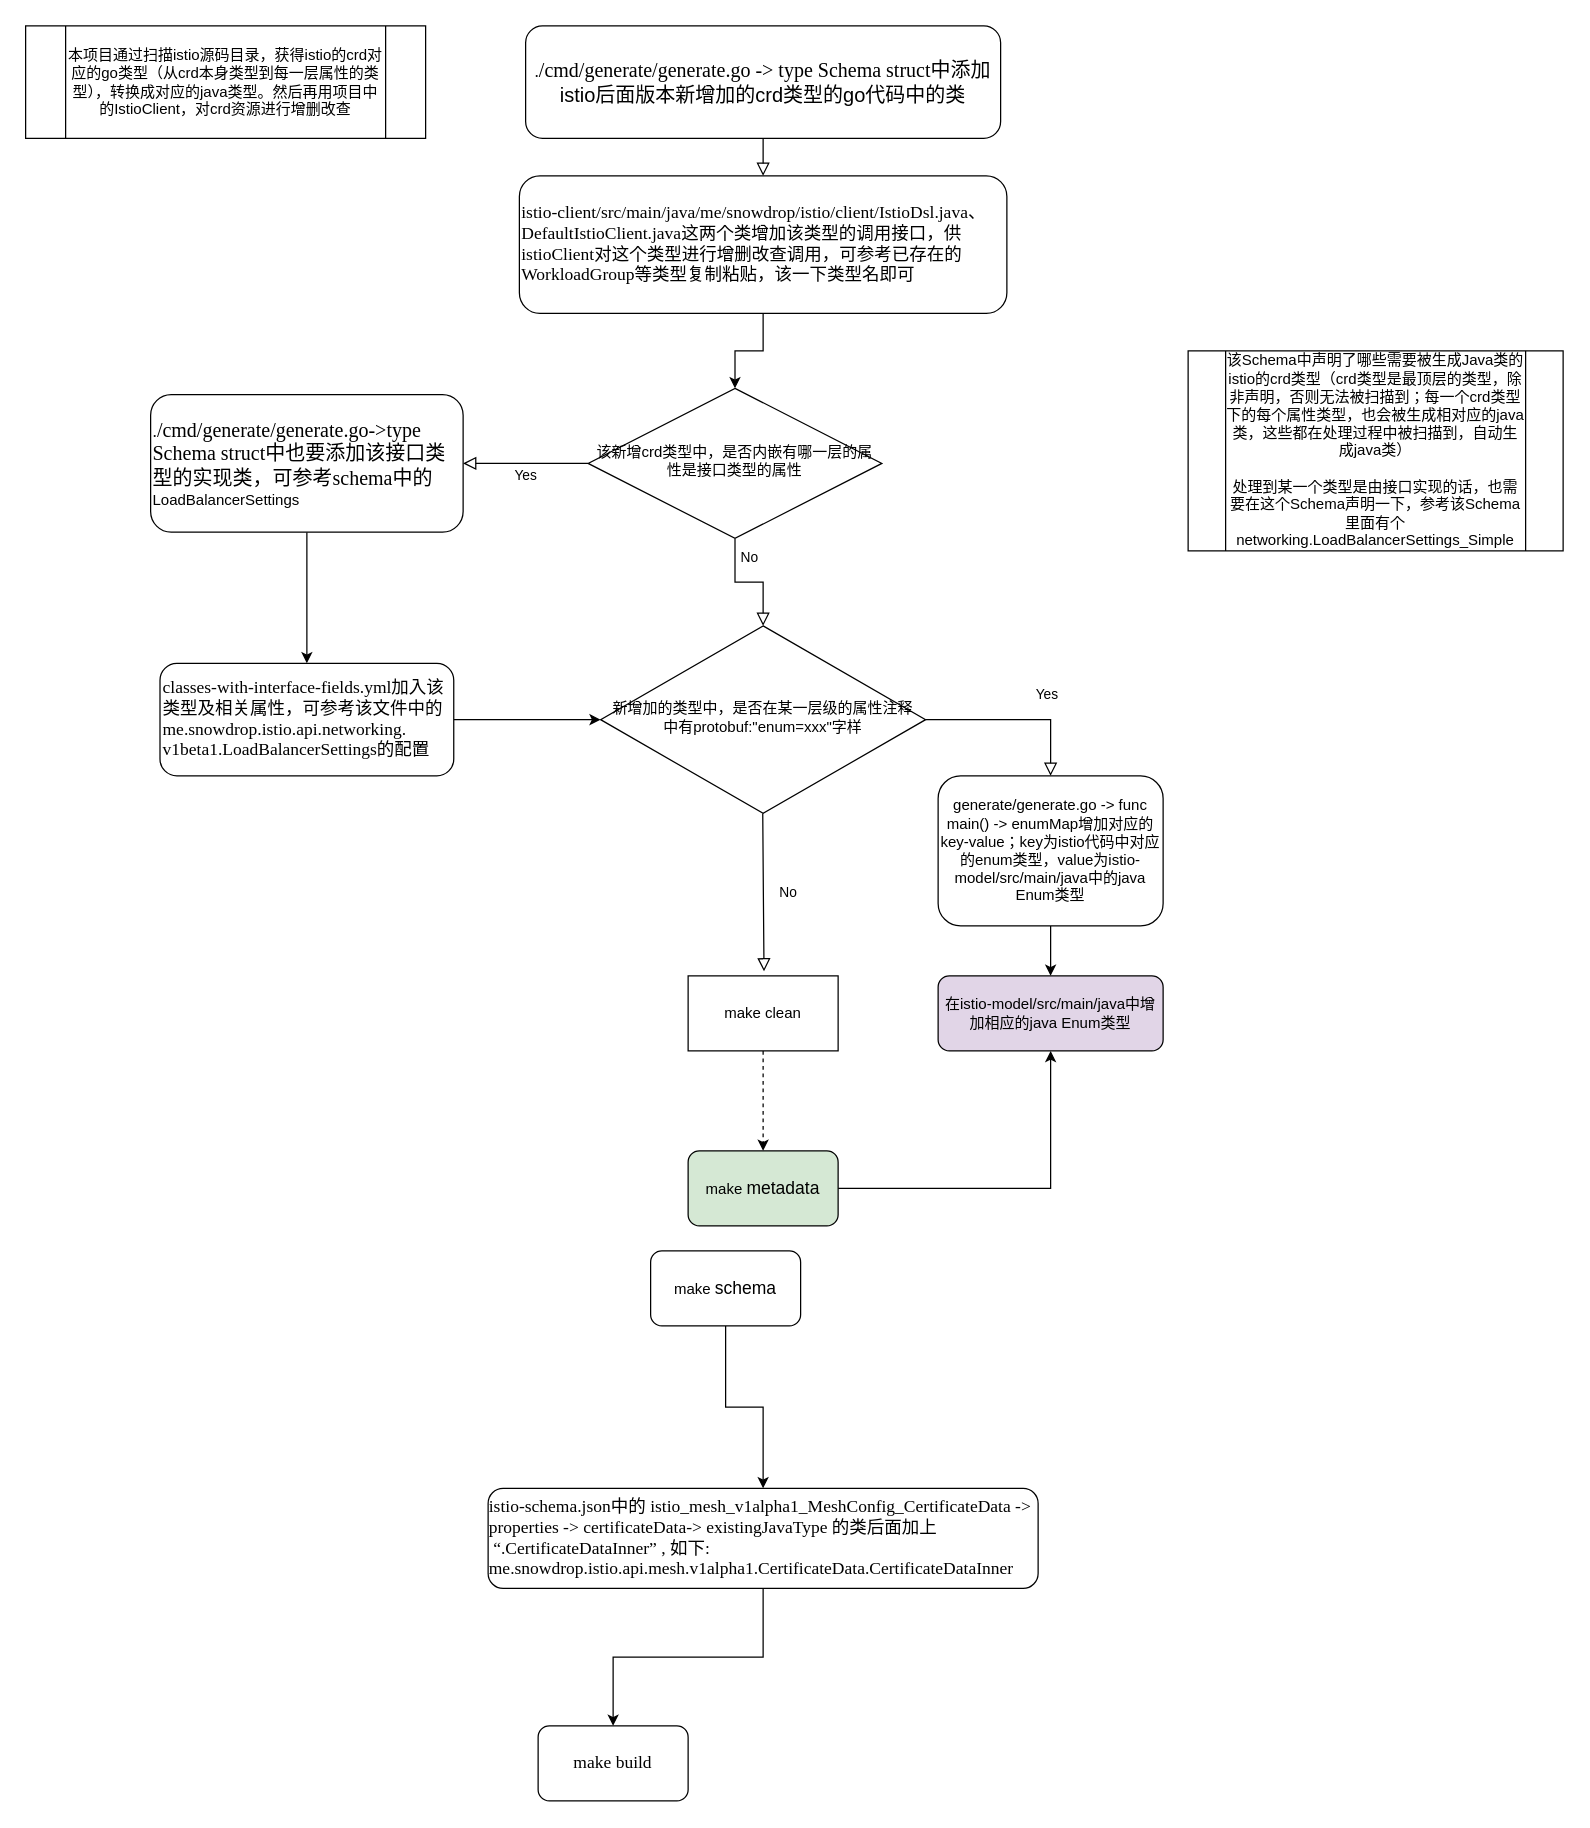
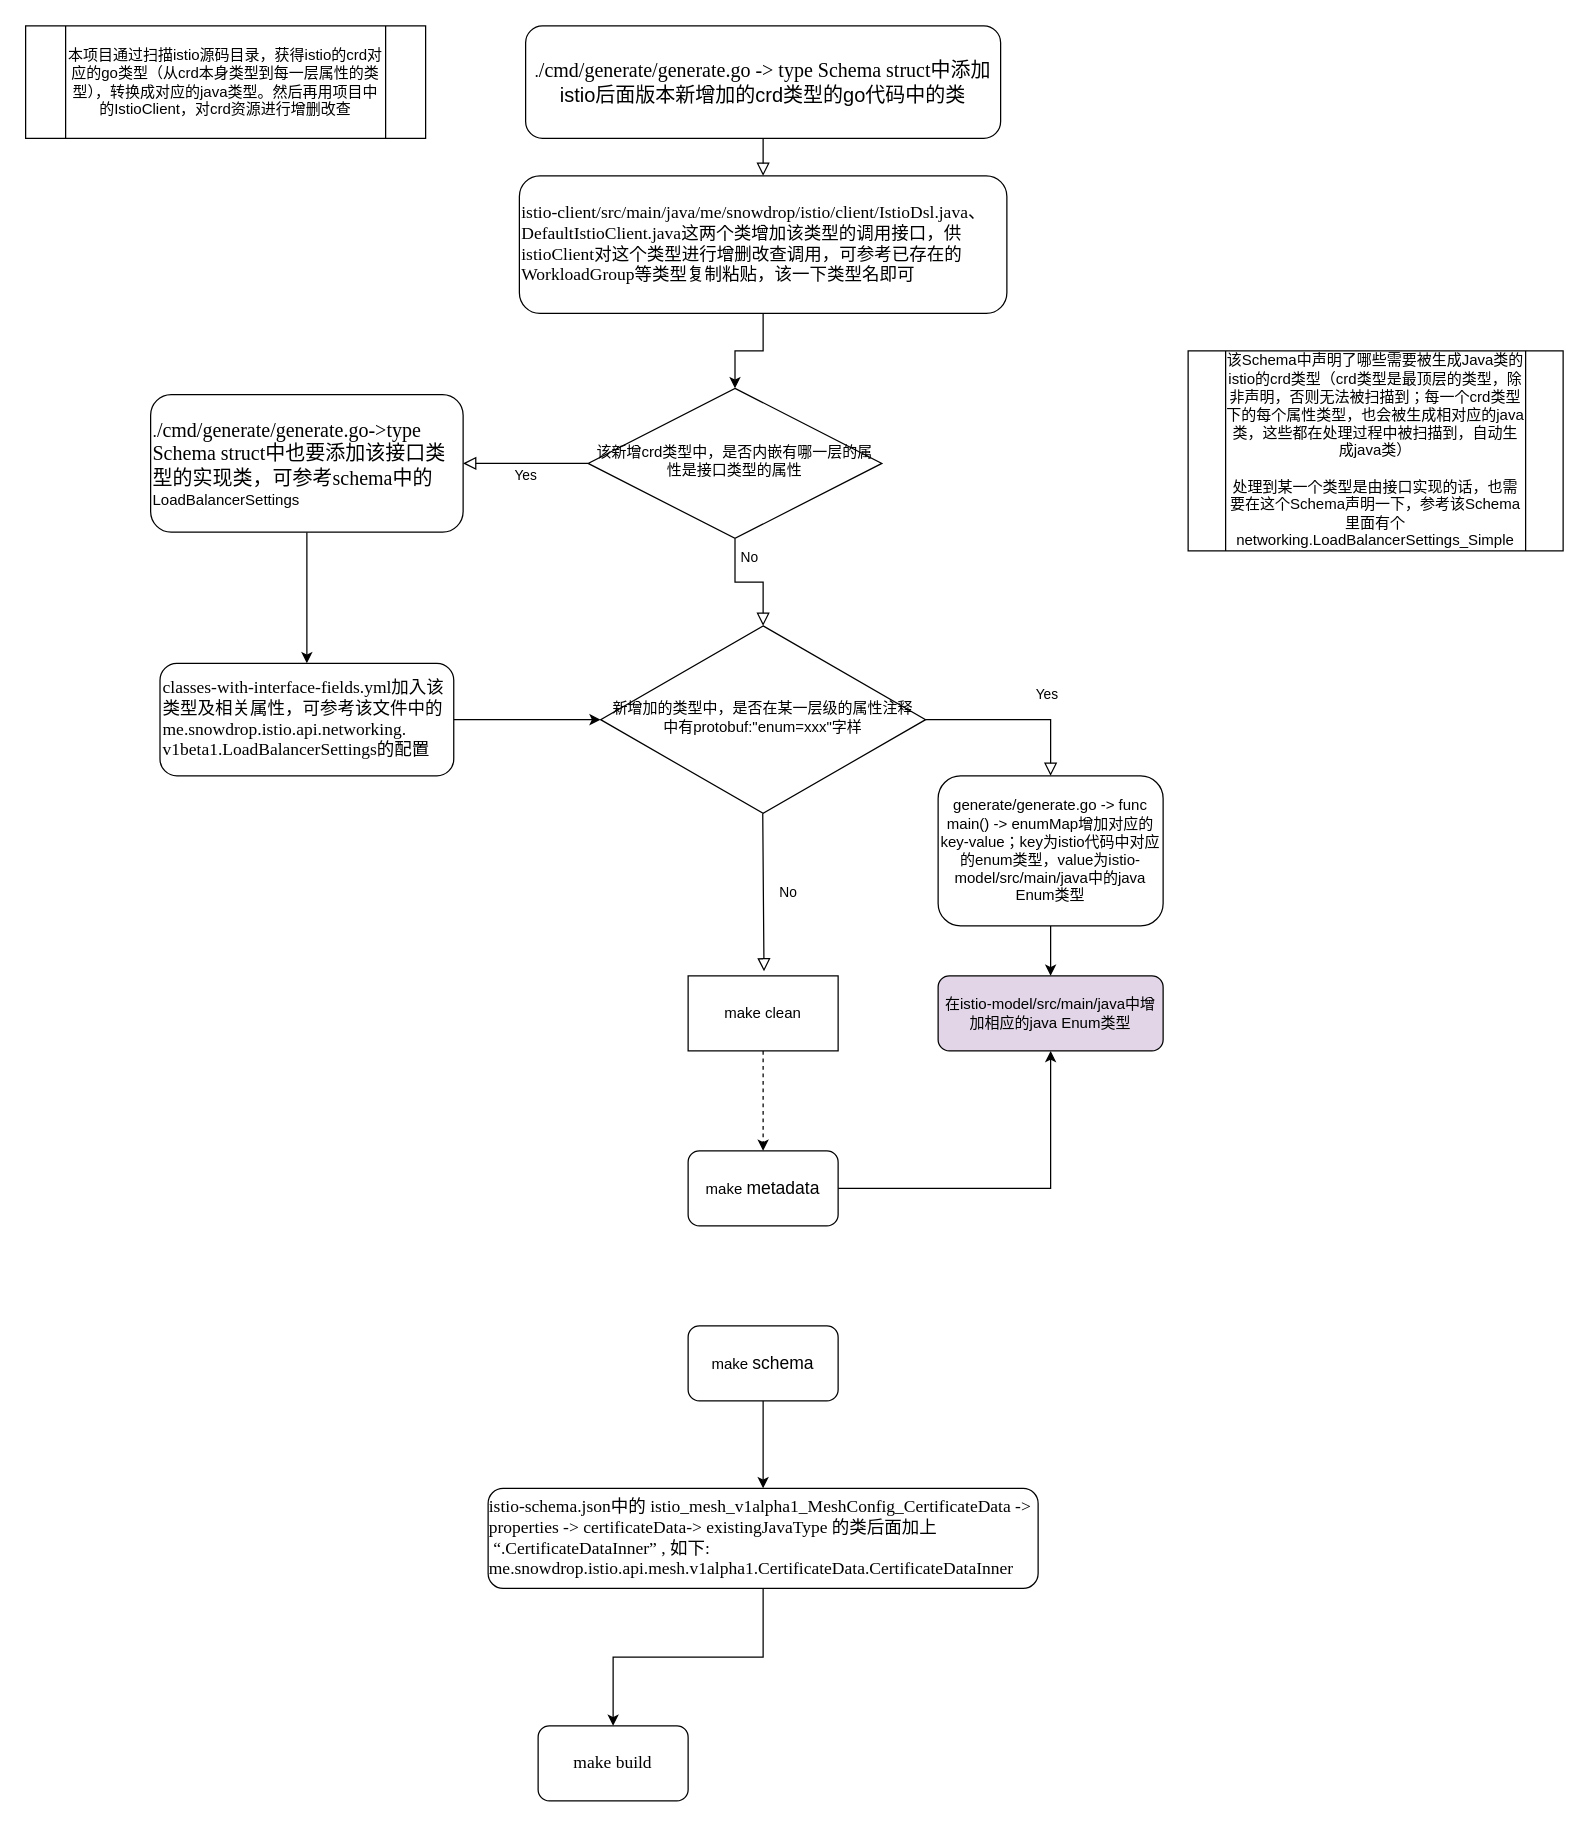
node "make metadata": fillcolor #d5e8d4 -> #ffffff
node "make schema": moved (726, 1288) -> (763, 1363)
